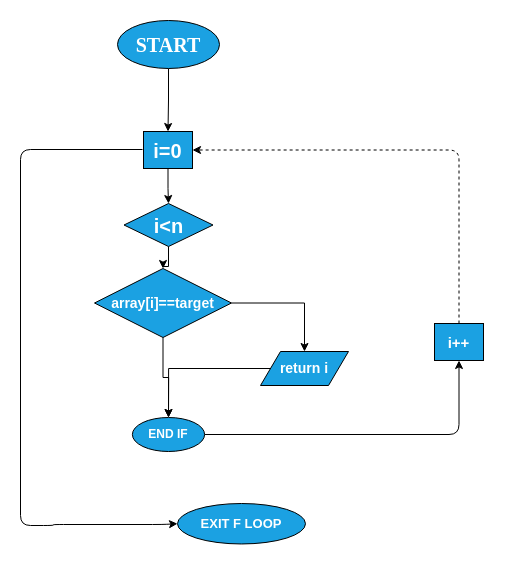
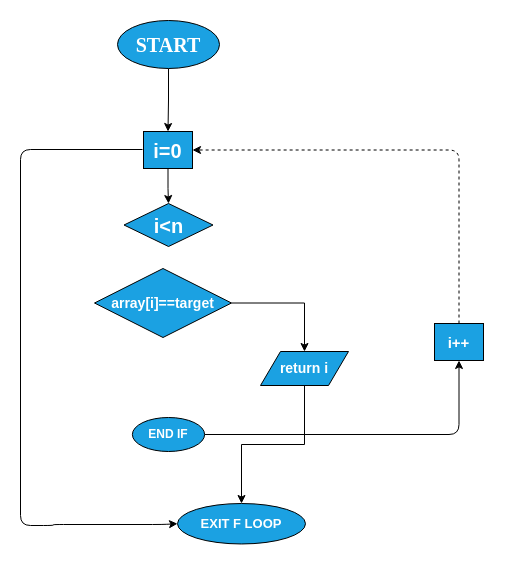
edge "i<n" -> "array[i]==target": removed
edge "array[i]==target" -> "END IF": removed
edge "return i" -> "END IF": now "return i" -> "EXIT F LOOP"
